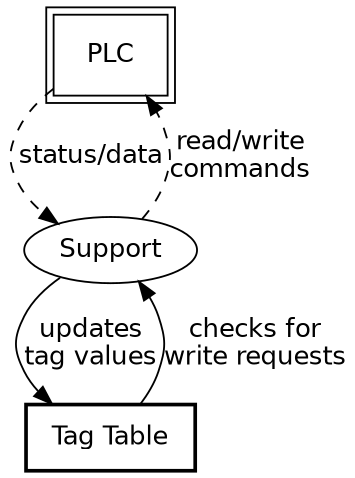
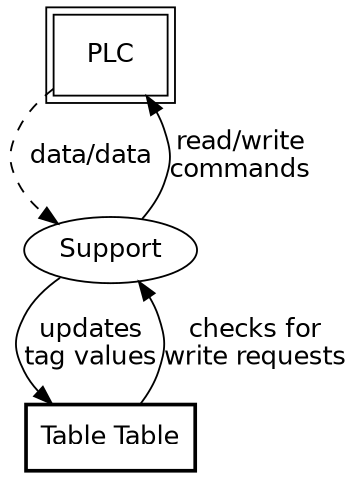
edge "PLC" -> "Support": label "status/data" -> "data/data"
edge "Support" -> "PLC": style dashed -> solid
node "Tag Table": label "Tag Table" -> "Table Table"
